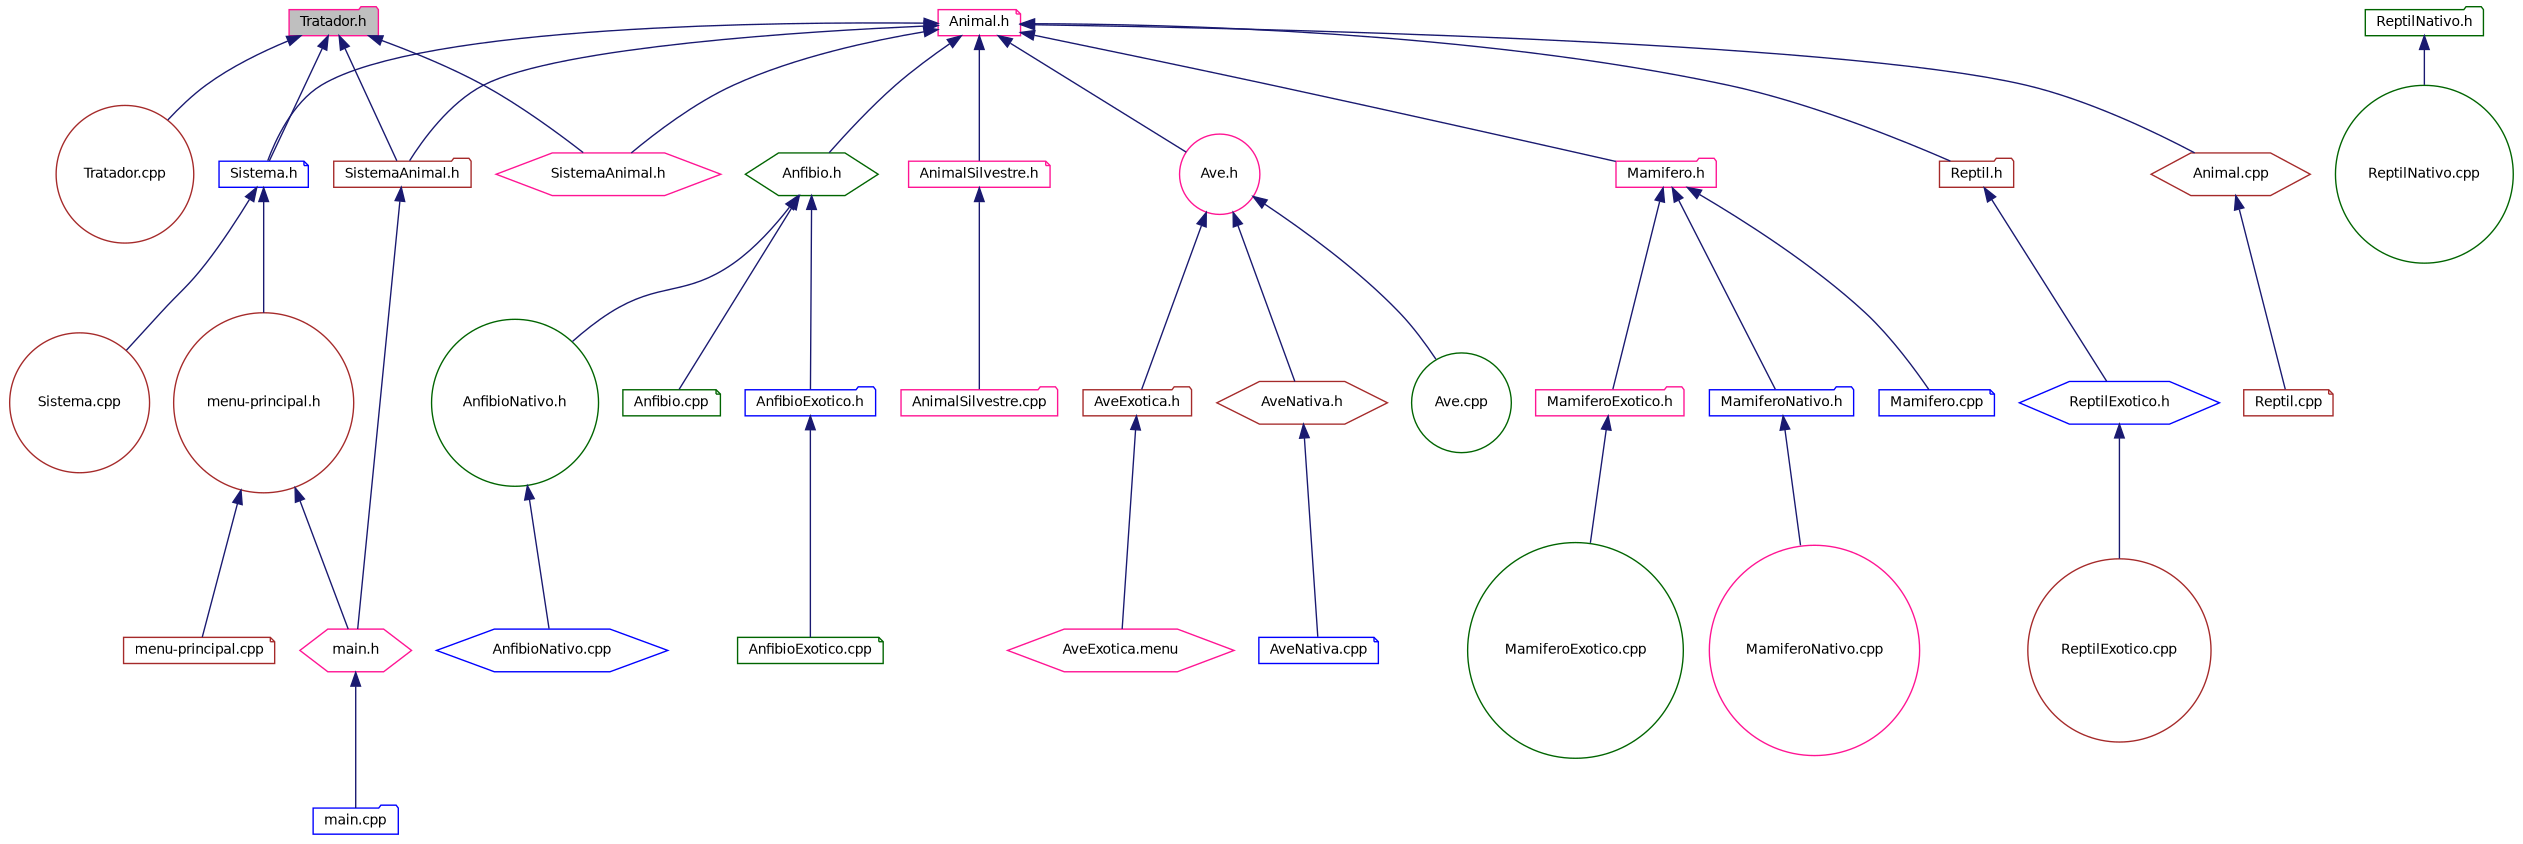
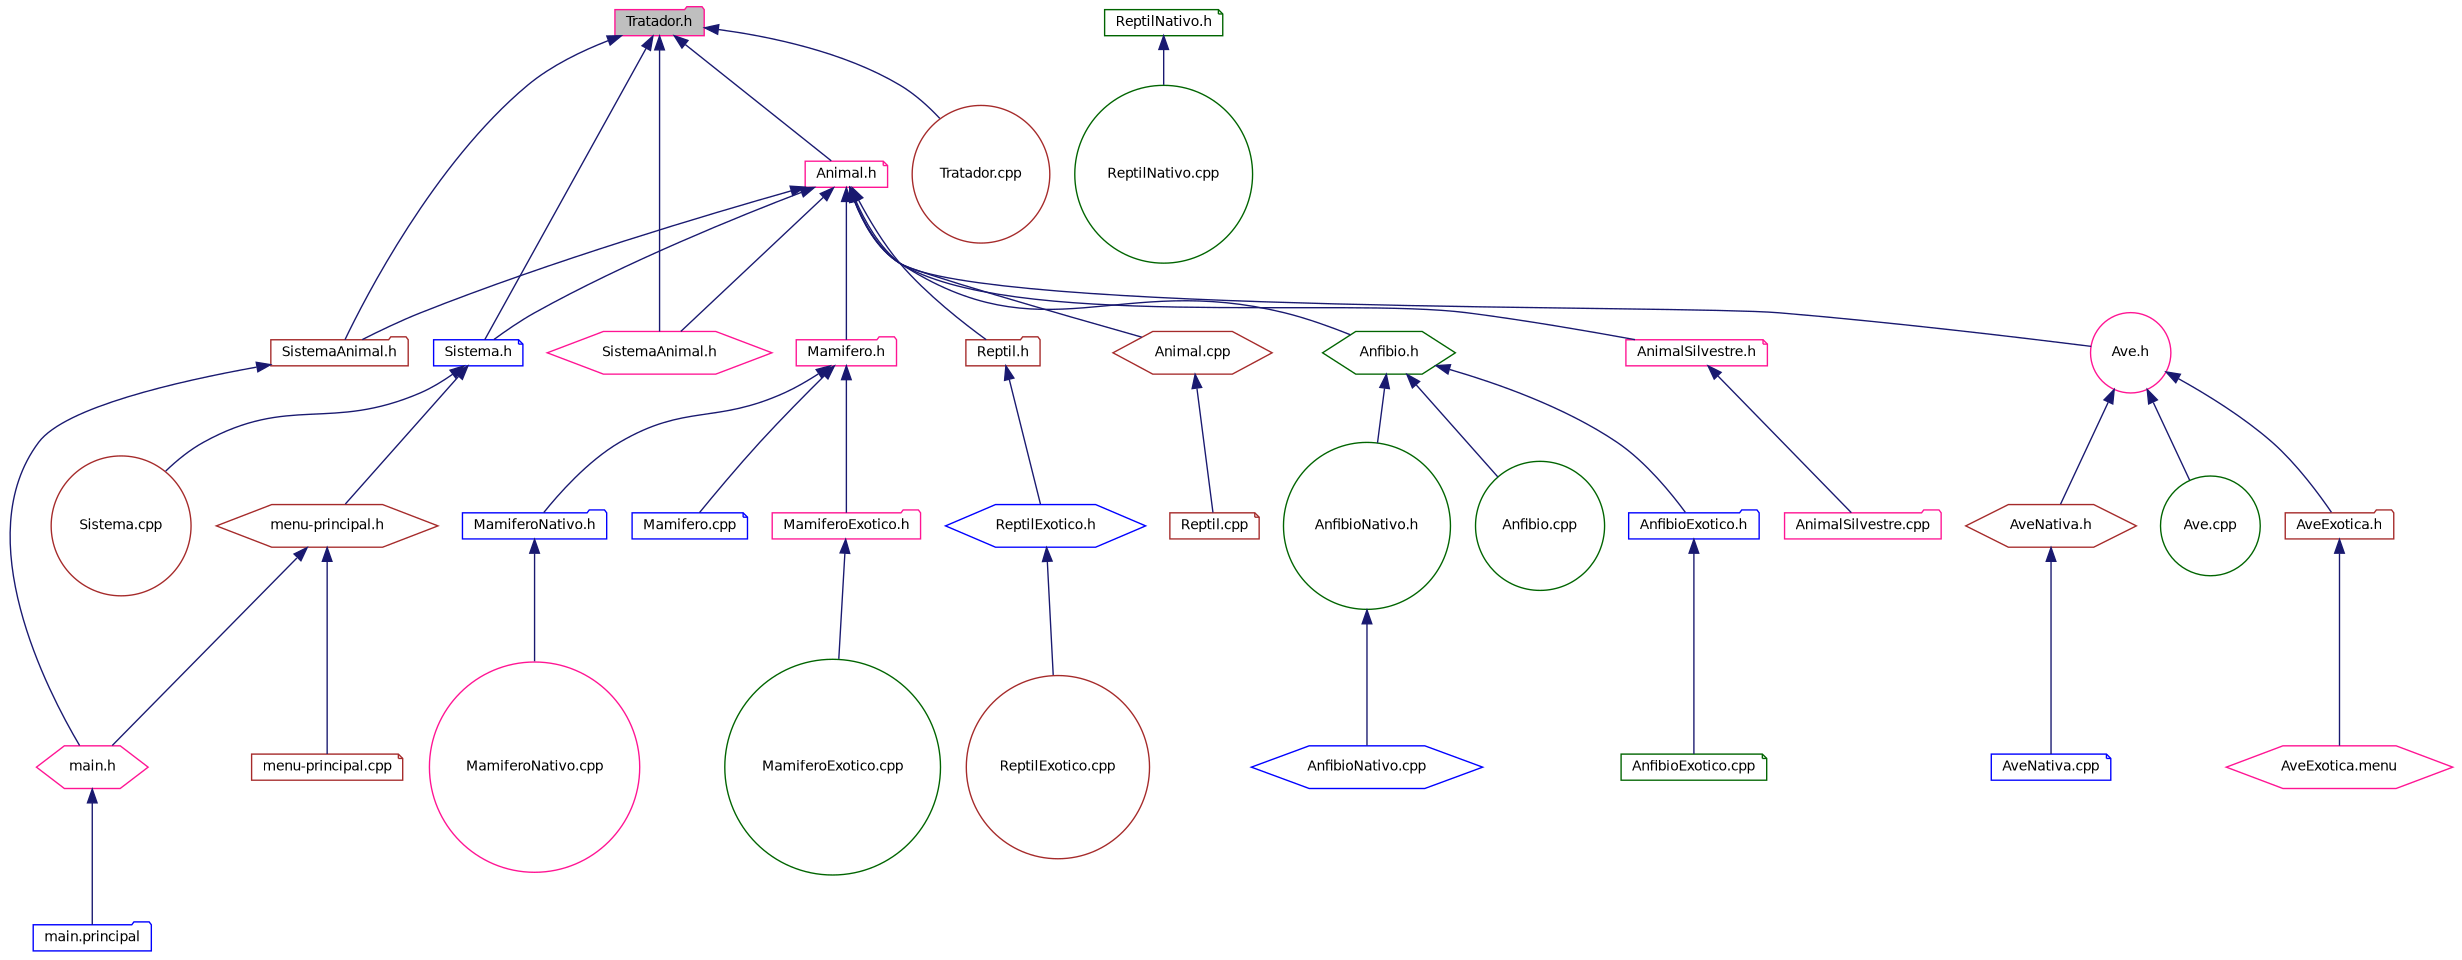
node "ReptilNativo.h": shape folder -> note
edge "Animal.h" -> "Tratador.h": added
node "menu-principal.h": shape circle -> hexagon
node "Anfibio.cpp": shape note -> circle
node "main.cpp": label "main.cpp" -> "main.principal"
